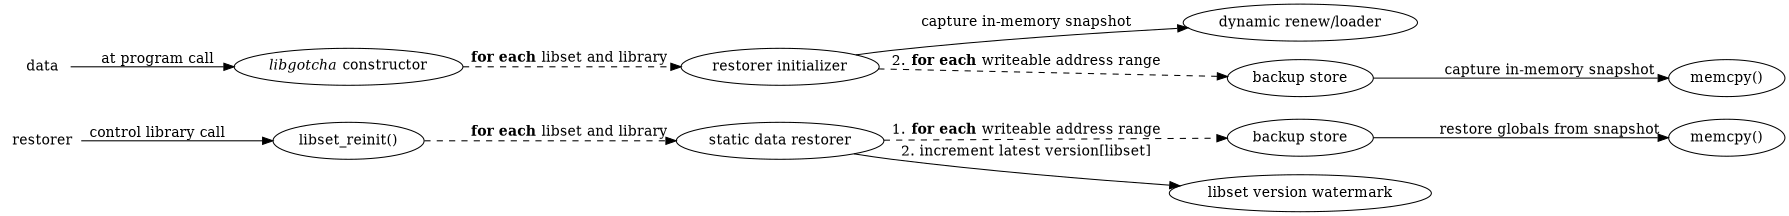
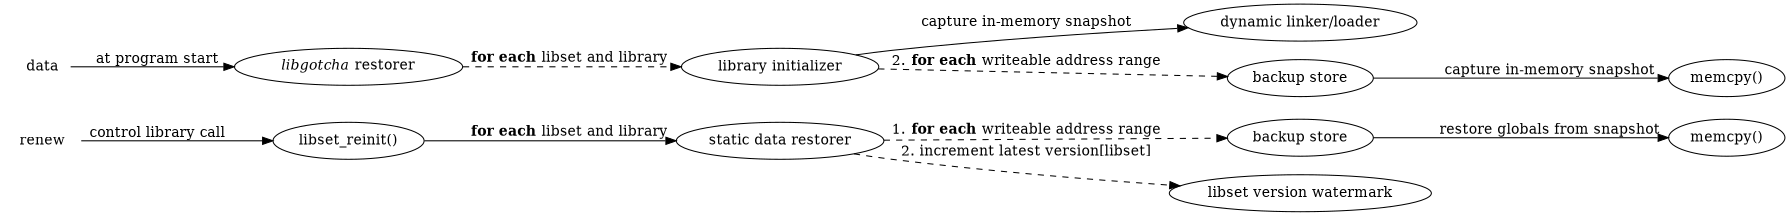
node "dynamic renew/loader": label "dynamic renew/loader" -> "dynamic linker/loader"
edge "data" -> "libgotcha": label "at program call" -> "at program start"
node "libgotcha": text "constructor" -> "restorer"
node "restorer initializer": label "restorer initializer" -> "library initializer"
node "restorer": label "restorer" -> "renew"
edge "libset_reinit()" -> "static data restorer": style dashed -> solid
edge "static data restorer" -> "libset version watermark": style solid -> dashed
